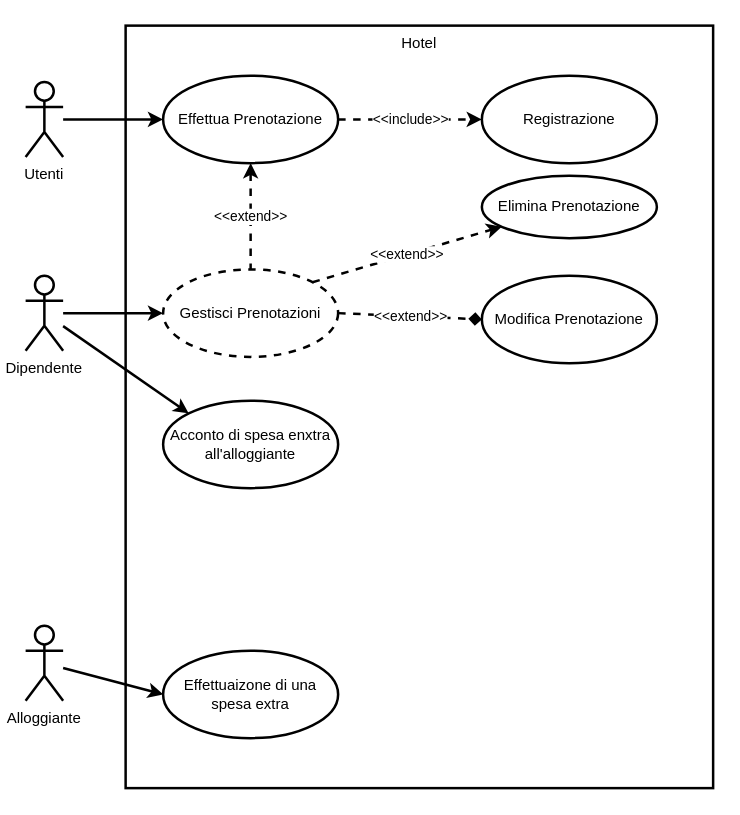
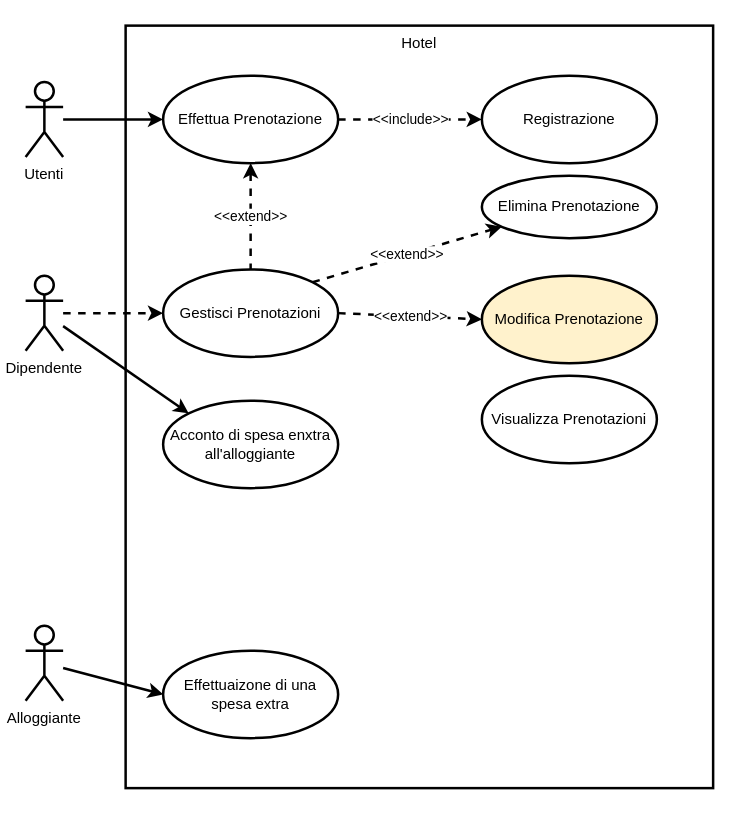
edge "Dipendente" -> "Gestisci Prenotazioni": style solid -> dashed
node "Gestisci Prenotazioni": style dashed -> solid
edge "Gestisci Prenotazioni" -> "Modifica Prenotazione": arrowhead diamond -> classic
node "Modifica Prenotazione": fillcolor #ffffff -> #fff2cc
node "Visualizza Prenotazioni": added
